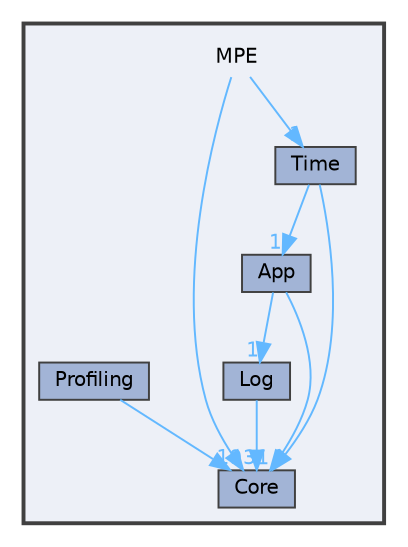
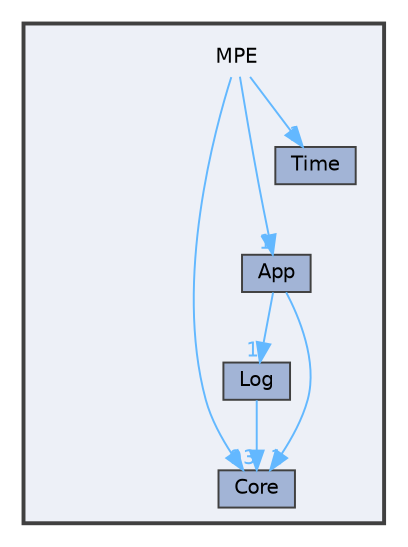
edge "Time" -> "App": now "MPE" -> "App"
edge "Time" -> "Core": removed
node "Profiling": removed
